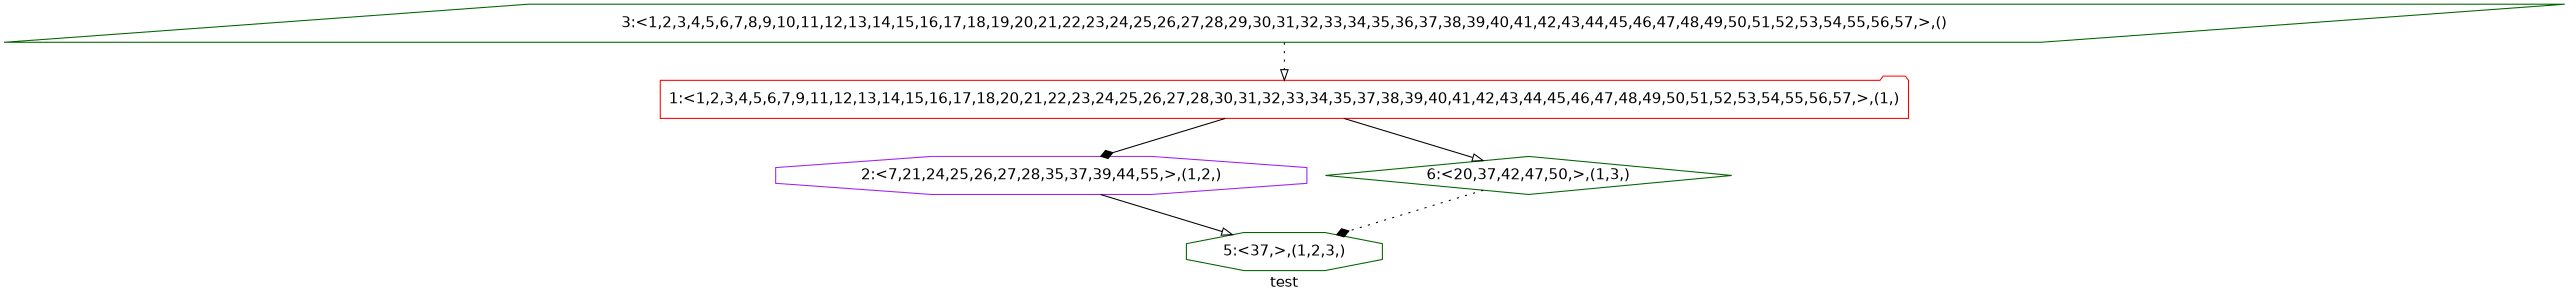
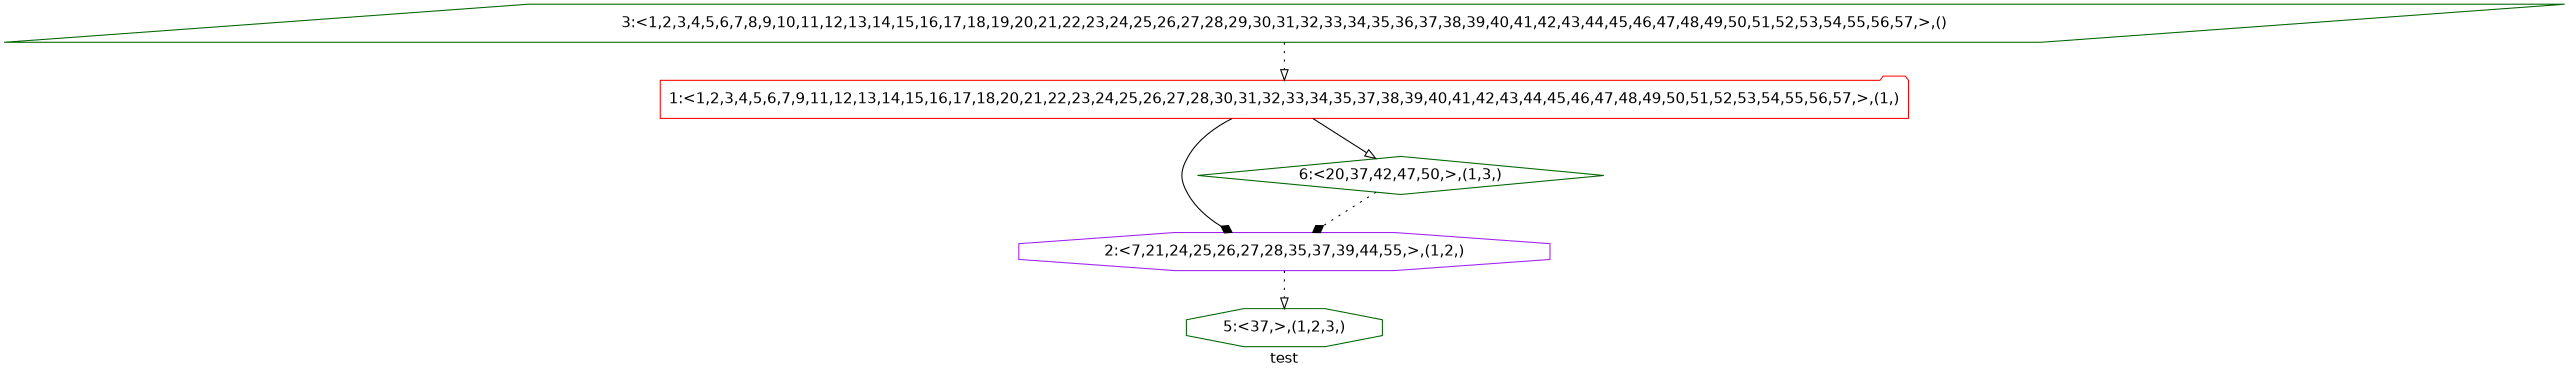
edge "6:<20,37,42,47,50,>,(1,3,)" -> "5:<37,>,(1,2,3,)": now "6:<20,37,42,47,50,>,(1,3,)" -> "2:<7,21,24,25,26,27,28,35,37,39,44,55,>,(1,2,)"
edge "2:<7,21,24,25,26,27,28,35,37,39,44,55,>,(1,2,)" -> "5:<37,>,(1,2,3,)": style solid -> dotted
